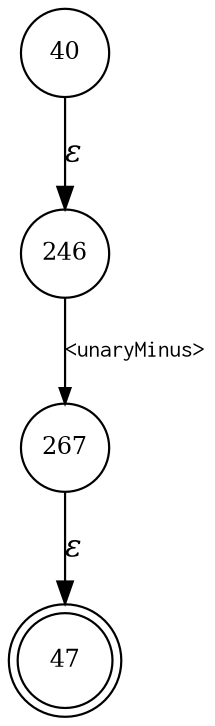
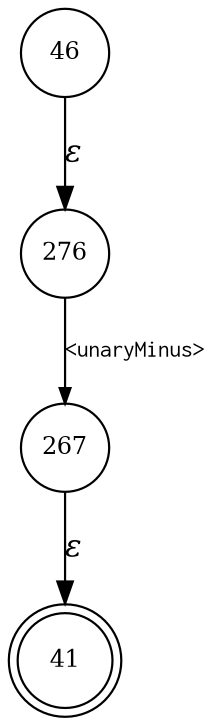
node "40": label "40" -> "46"
node "246": label "246" -> "276"
node "47": label "47" -> "41"
